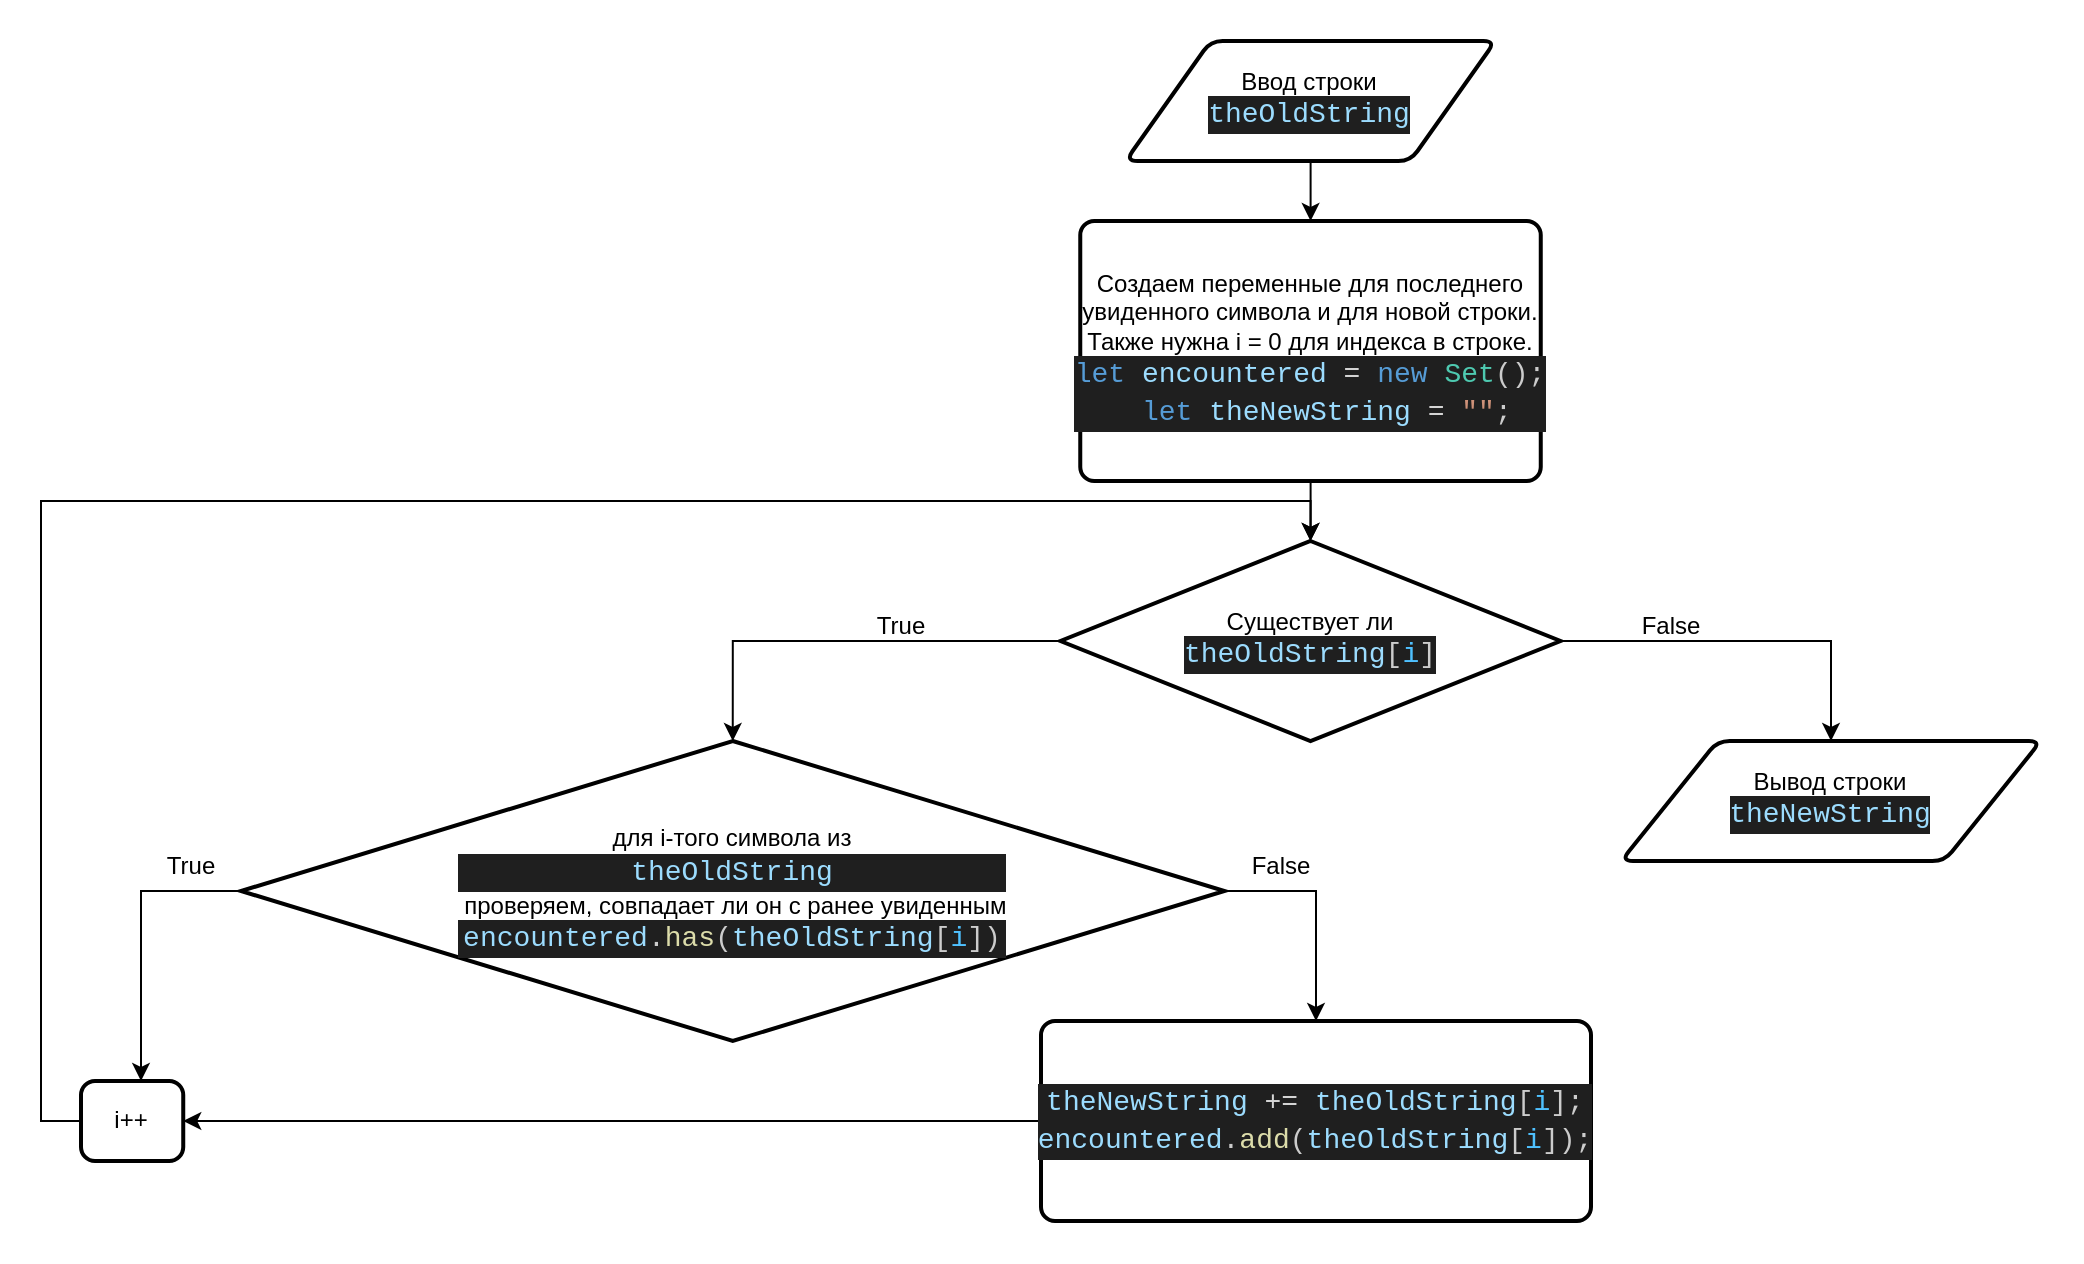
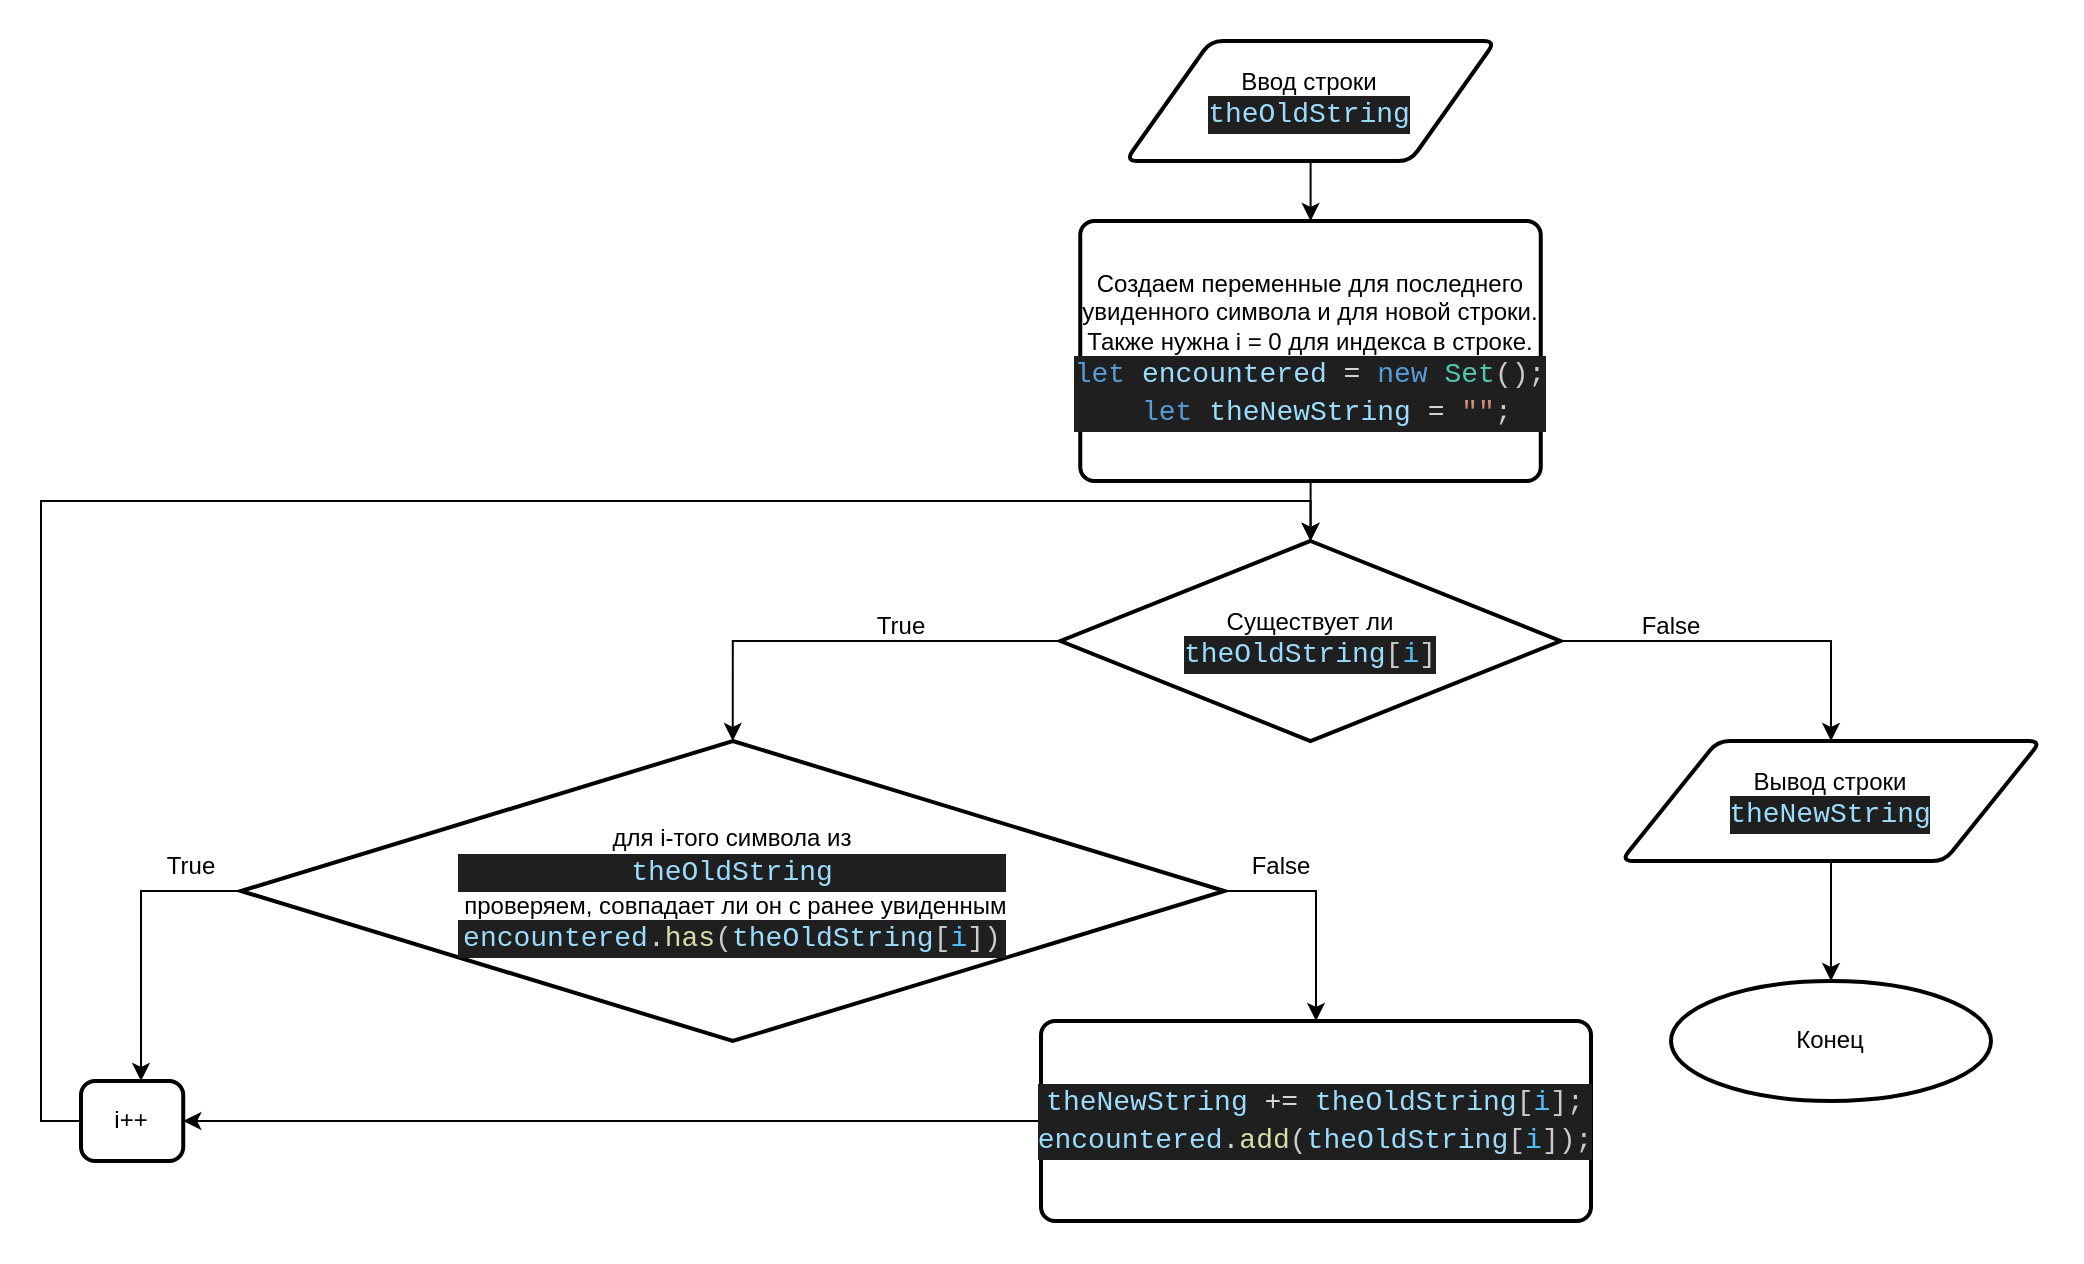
edge "Вывод строки theNewString" -> "Конец": added
node "Конец": added
